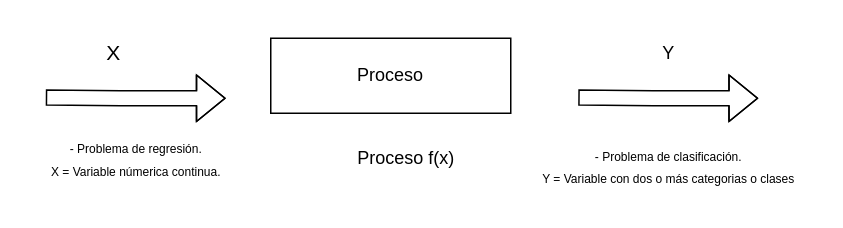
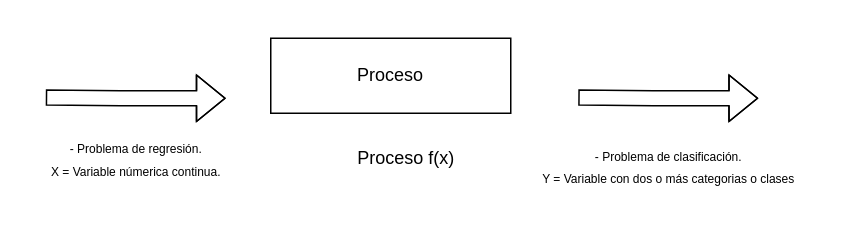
node "X": removed
node "Y": removed
